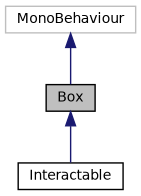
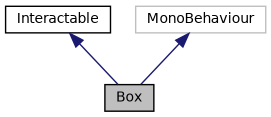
edge "Interactable" -> "Box": reversed
